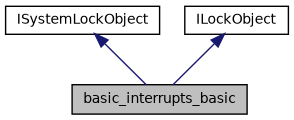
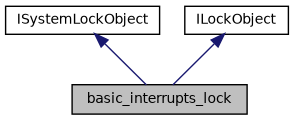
node "basic_interrupts_basic": label "basic_interrupts_basic" -> "basic_interrupts_lock"
